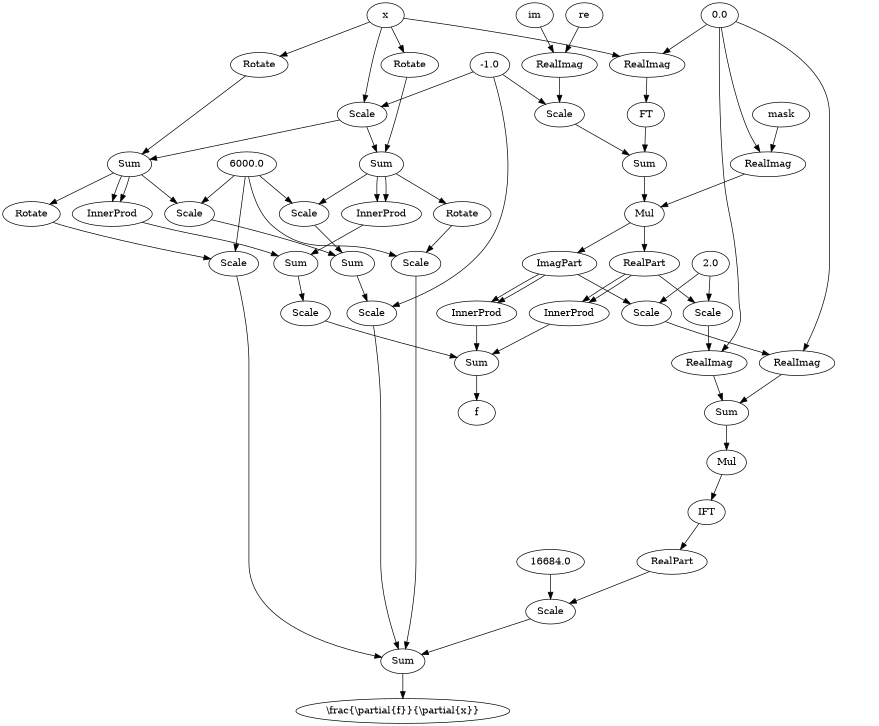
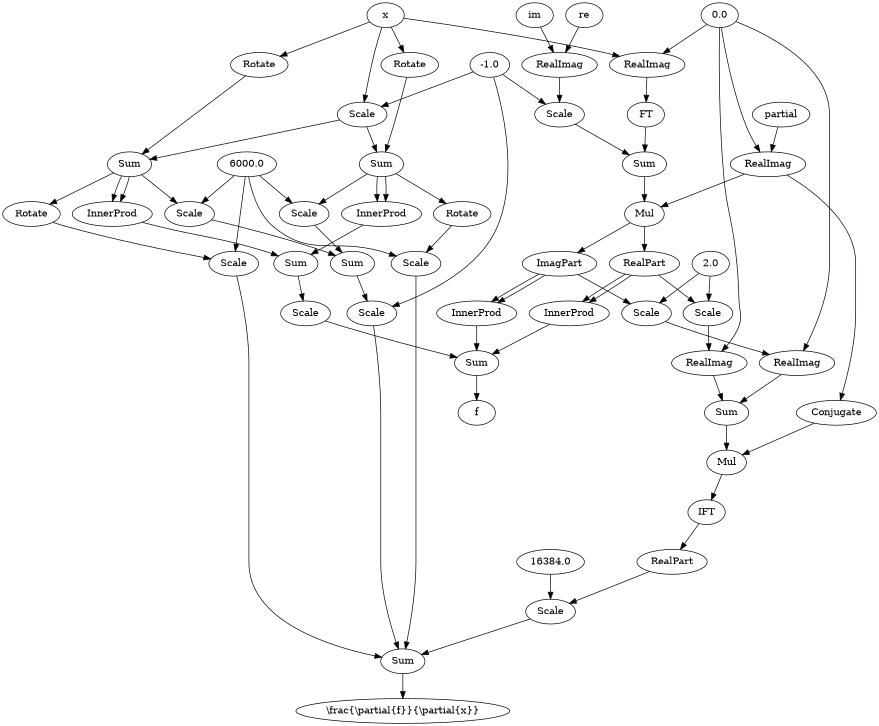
node "mask": label "mask" -> "partial"
node "Conjugate": added
node "16684.0": label "16684.0" -> "16384.0"
